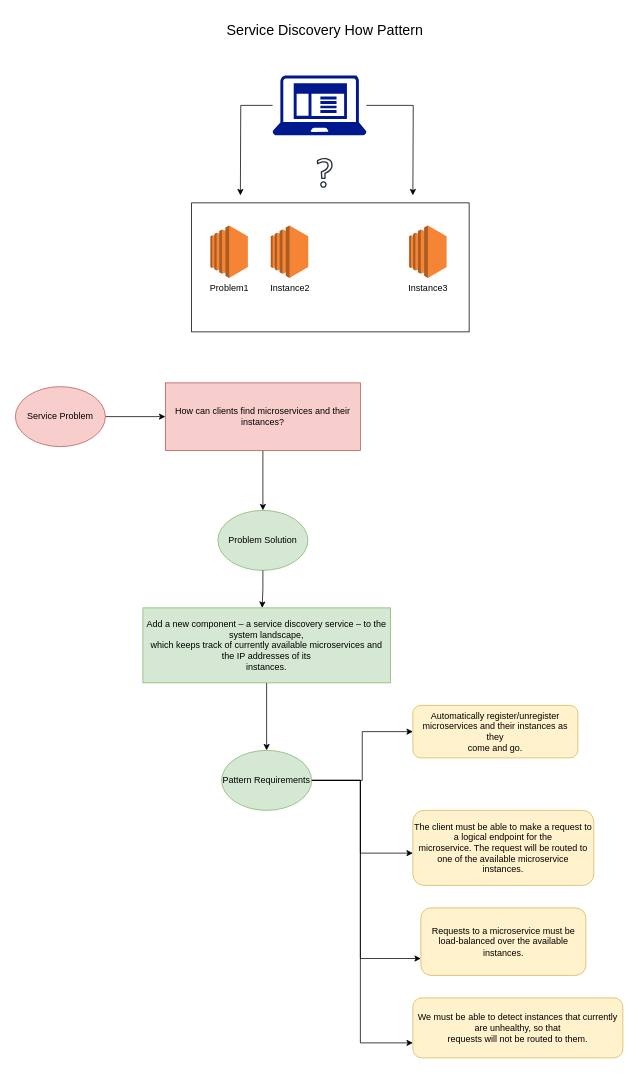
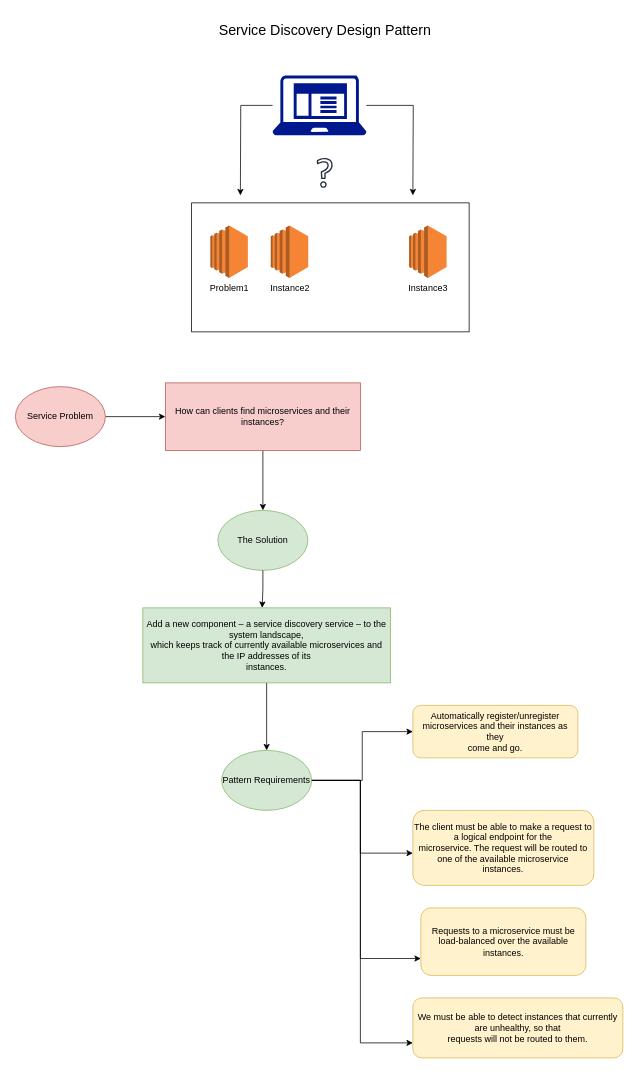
node "Service Discovery How Pattern": label "Service Discovery How Pattern" -> "Service Discovery Design Pattern"
node "Problem Solution": label "Problem Solution" -> "The Solution"
